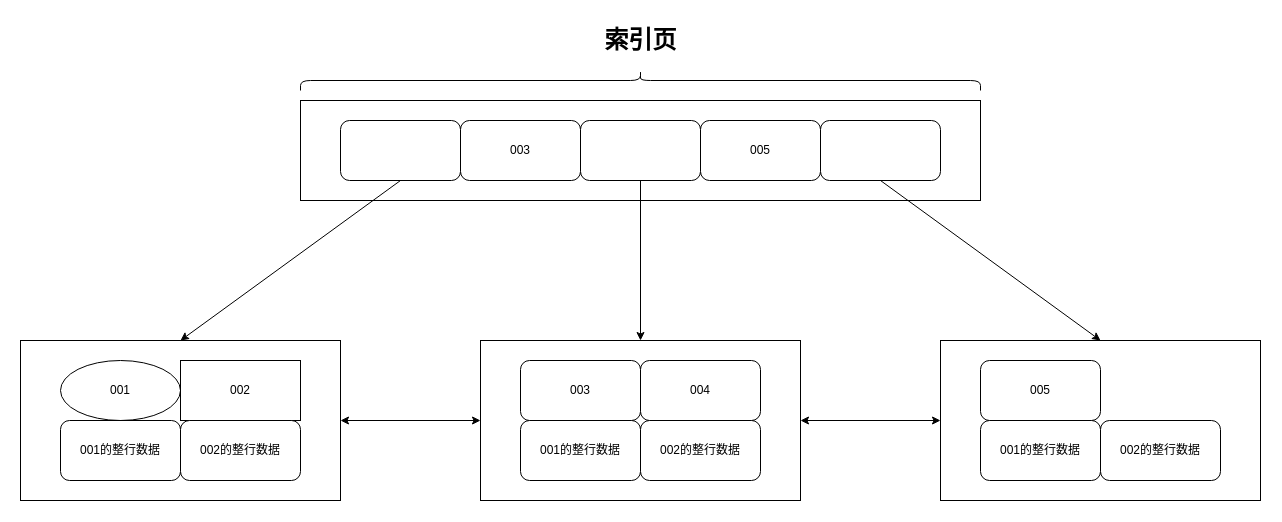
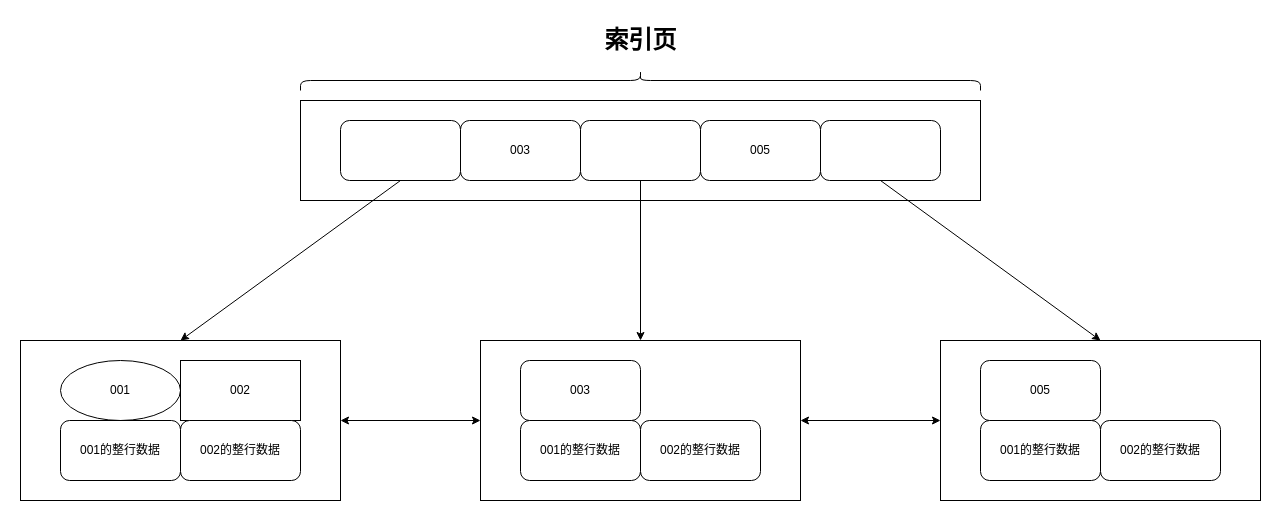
node "004": removed
